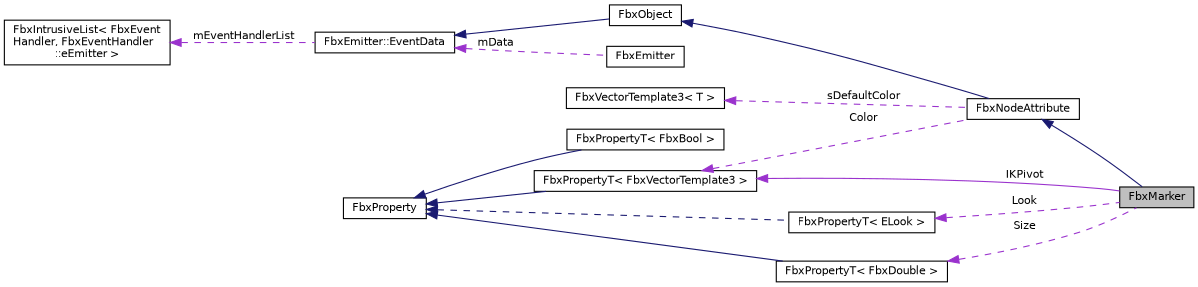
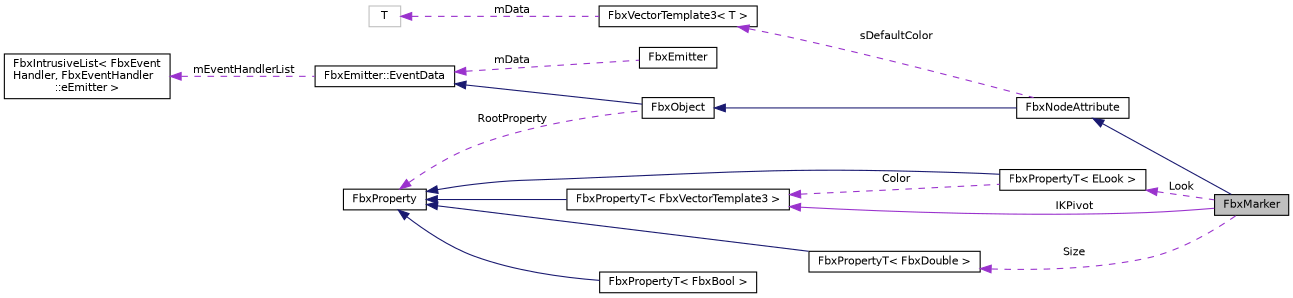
node "T": added
edge "FbxObject" -> "FbxProperty": added, label "RootProperty"
edge "FbxNodeAttribute" -> "FbxPropertyT< FbxVectorTemplate3 >": now "FbxPropertyT< ELook >" -> "FbxPropertyT< FbxVectorTemplate3 >"
edge "FbxPropertyT< ELook >" -> "FbxProperty": style dashed -> solid
